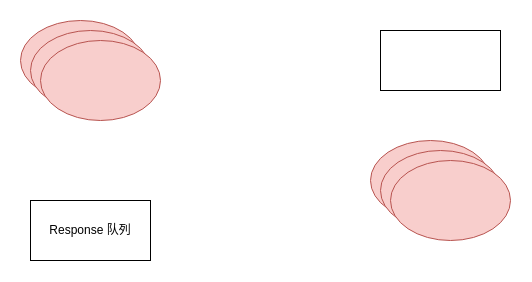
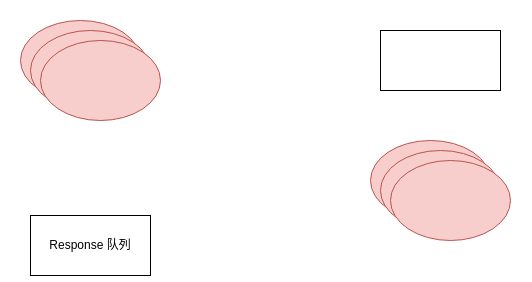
node "Response 队列": moved (91, 231) -> (91, 246)
